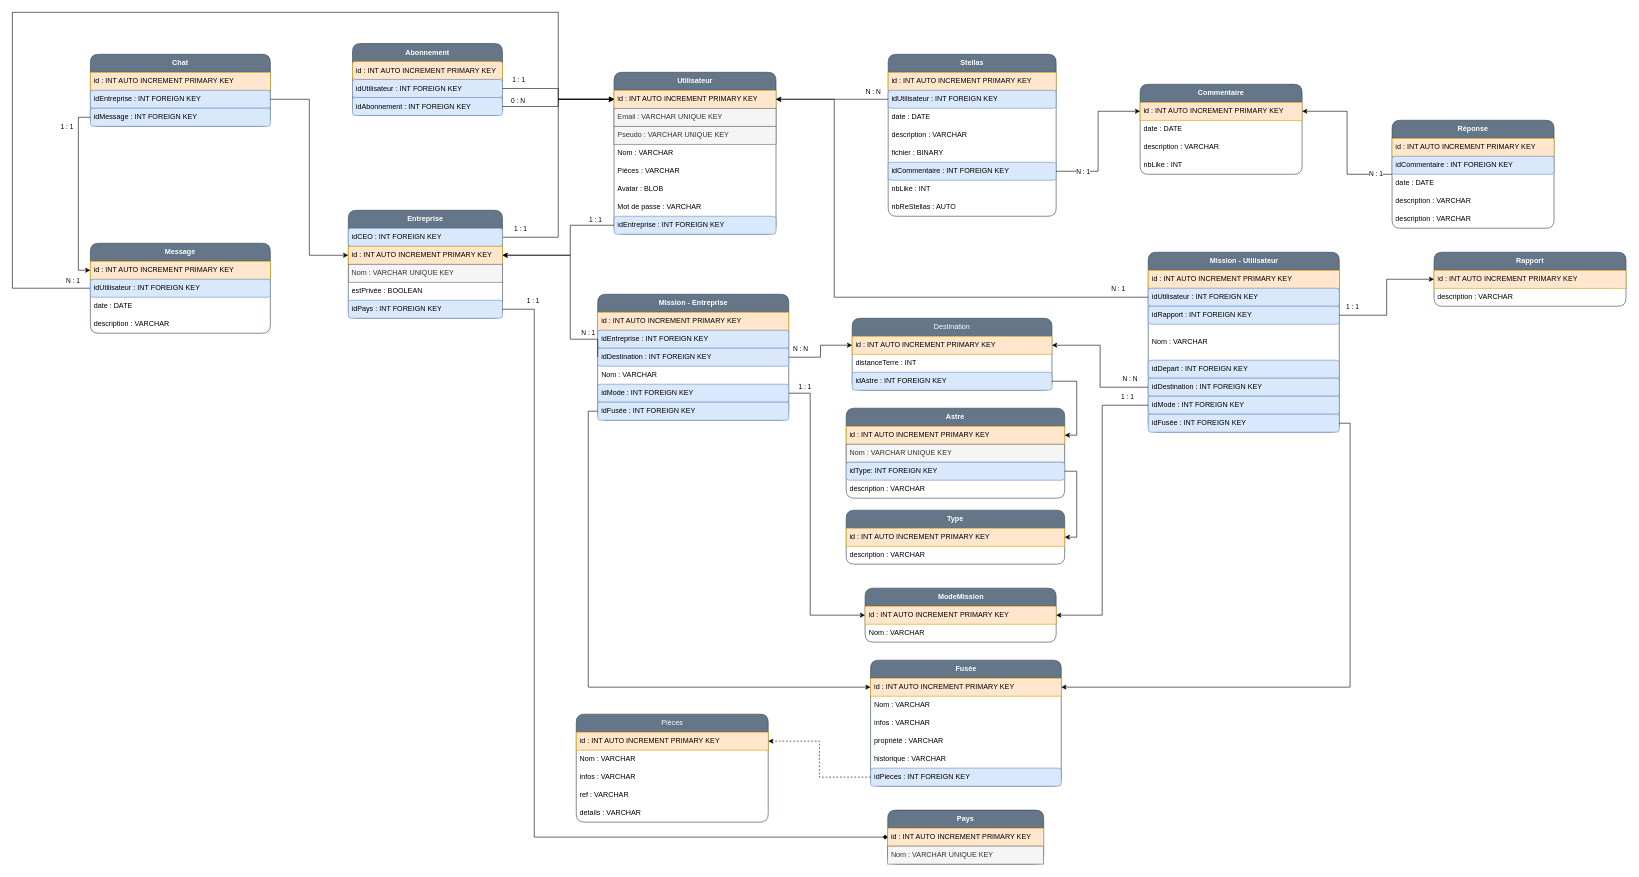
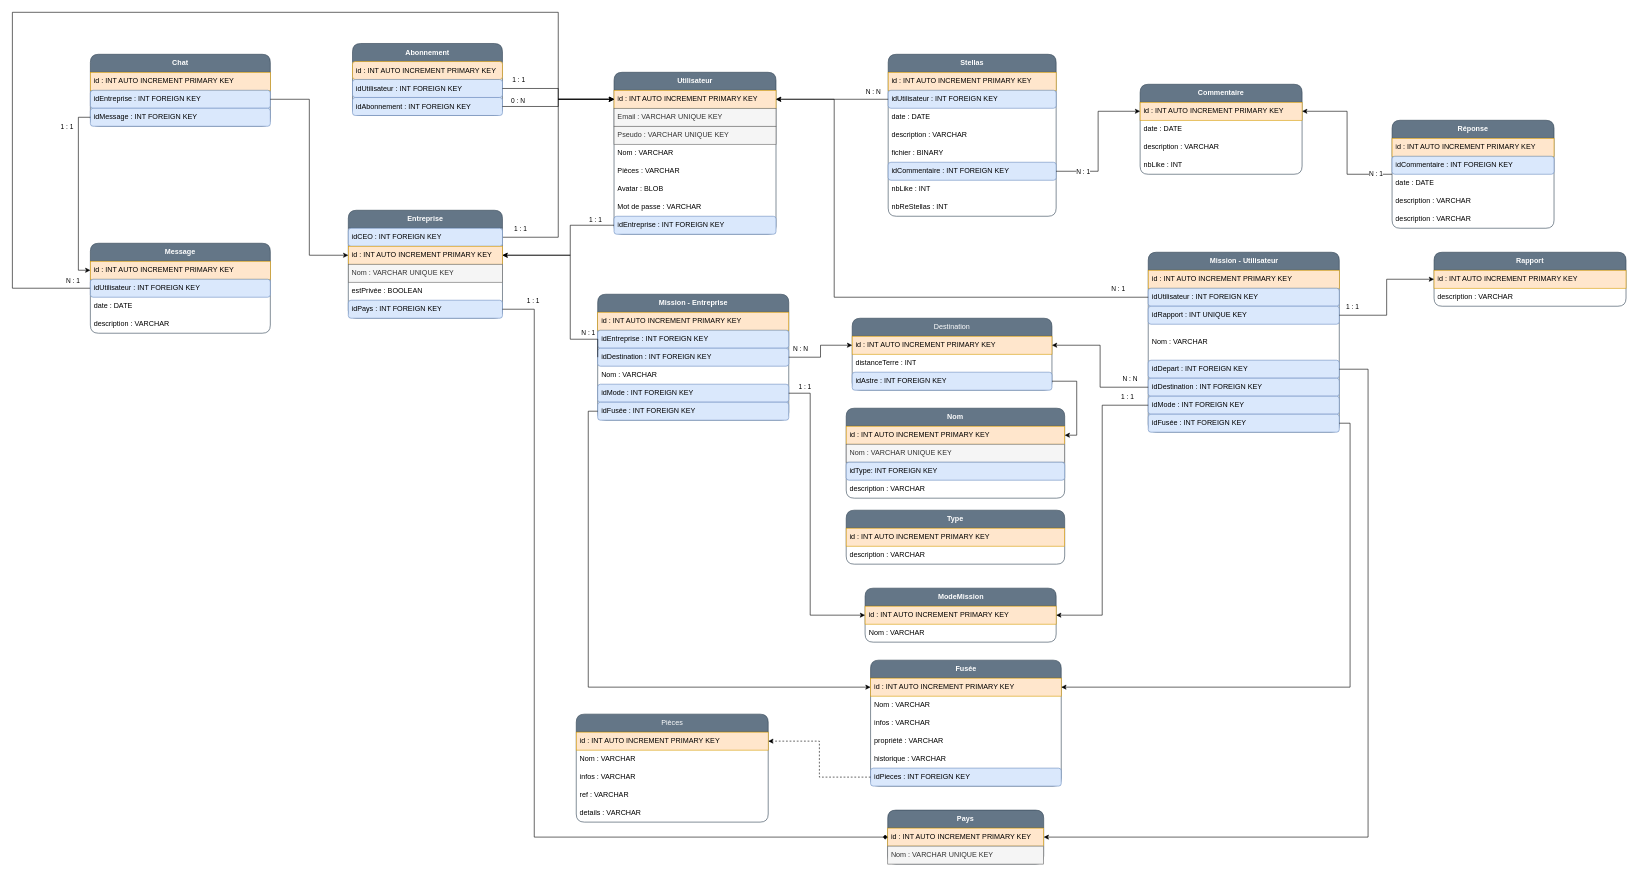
node "nbReStellas : AUTO": label "nbReStellas : AUTO" -> "nbReStellas : INT"
node "idRapport : INT FOREIGN KEY": label "idRapport : INT FOREIGN KEY" -> "idRapport : INT UNIQUE KEY"
edge "idDepart : INT FOREIGN KEY" -> "Pays": added
node "Astre": label "Astre" -> "Nom"
edge "idType: INT FOREIGN KEY" -> "Type": removed
